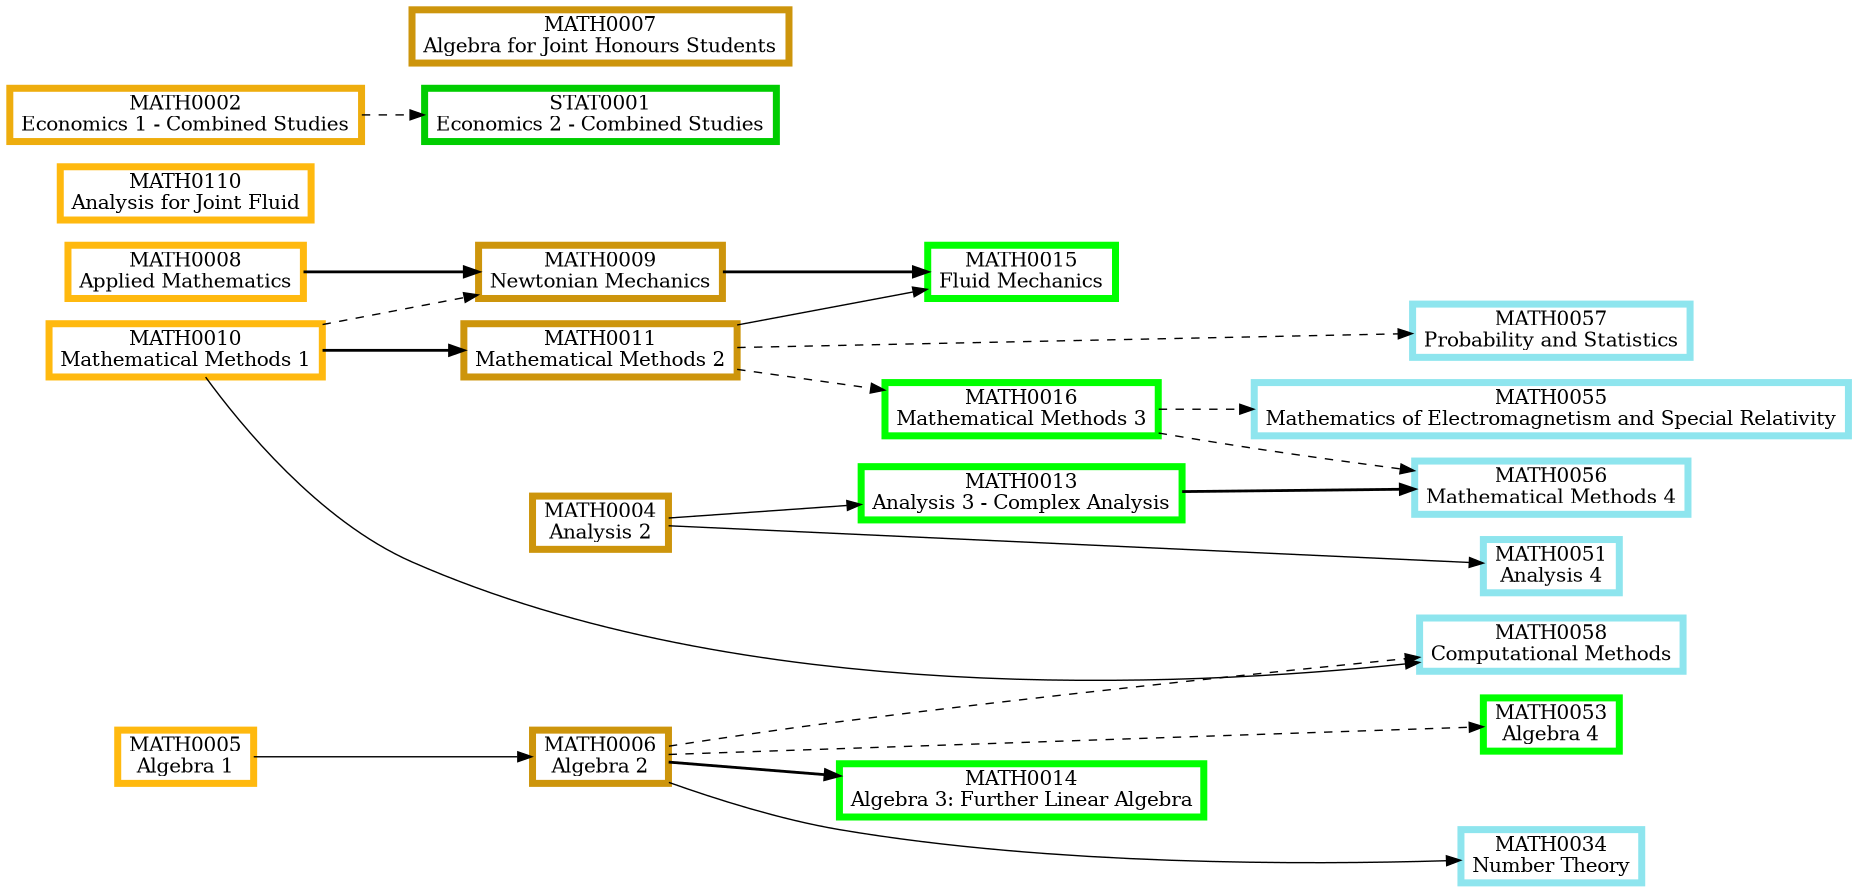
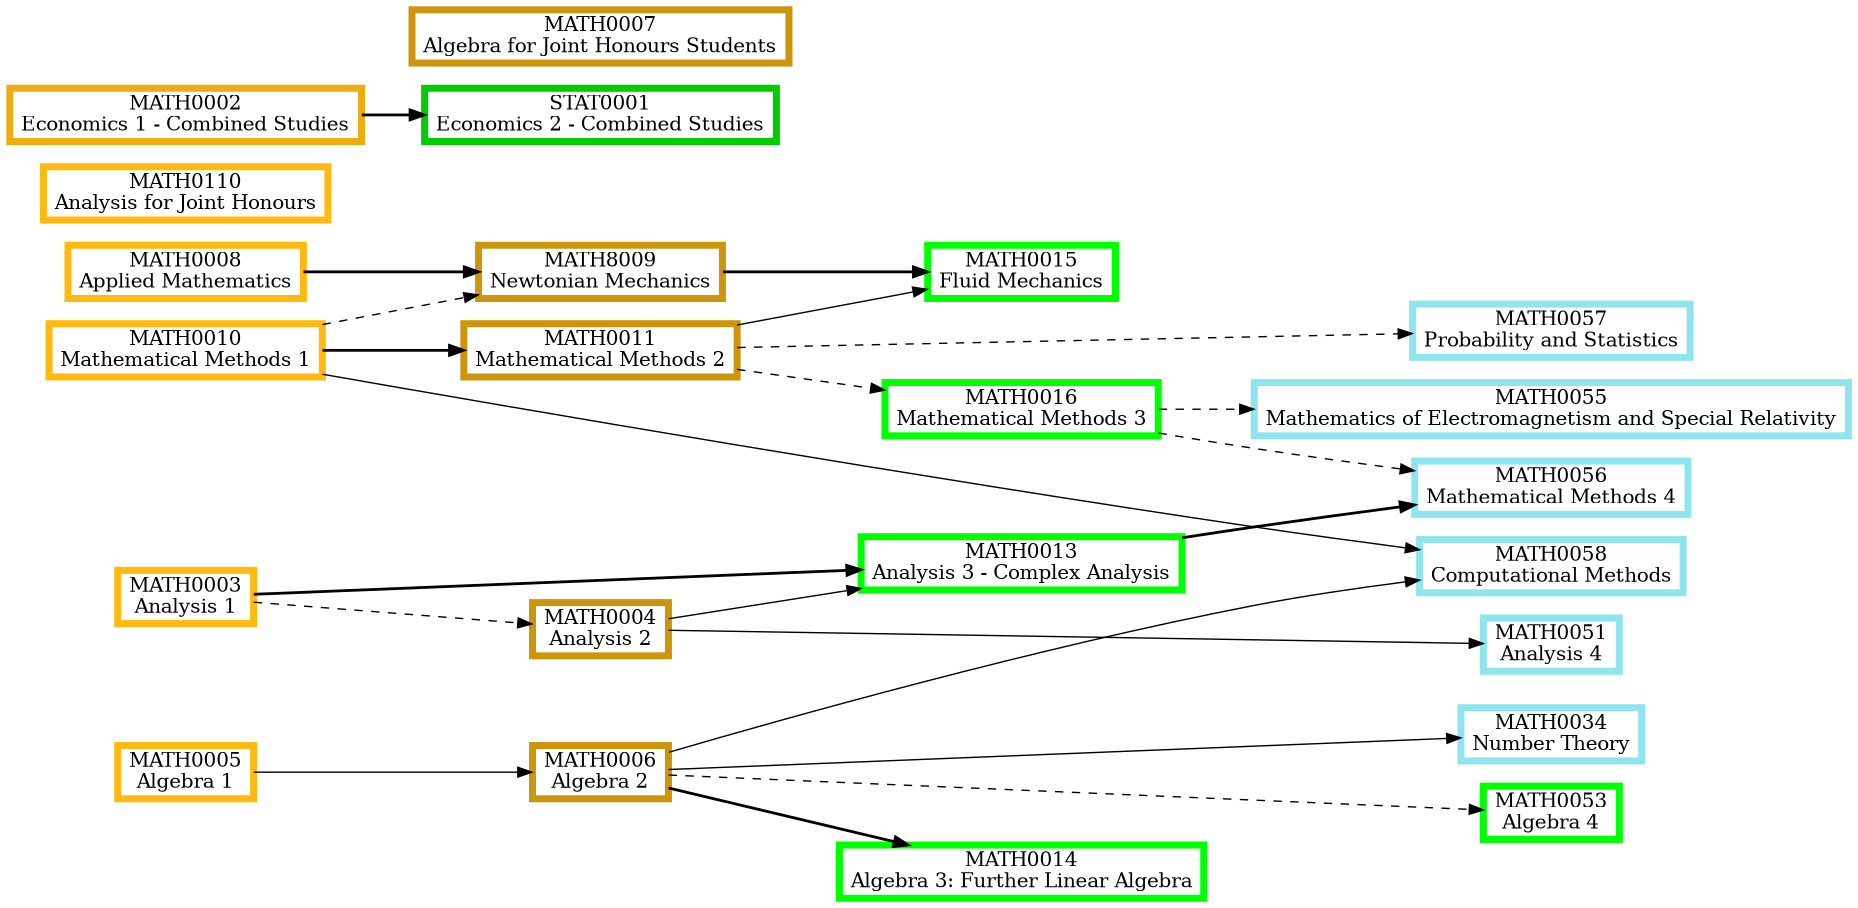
edge "MATH0002 Economics 1 - Combined Studies" -> "STAT0001 Economics 2 - Combined Studies": style dashed -> bold
node "MATH0110 Analysis for Joint Fluid": label "MATH0110 Analysis for Joint Fluid" -> "MATH0110 Analysis for Joint Honours"
node "MATH0009 Newtonian Mechanics": label "MATH0009 Newtonian Mechanics" -> "MATH8009 Newtonian Mechanics"
node "MATH0003 Analysis 1": added
edge "MATH0006 Algebra 2" -> "MATH0058 Computational Methods": style dashed -> solid
